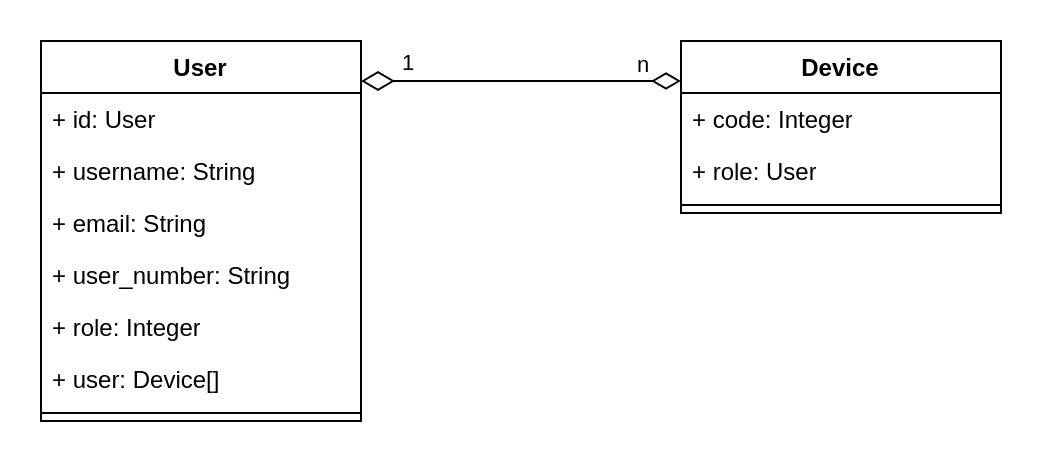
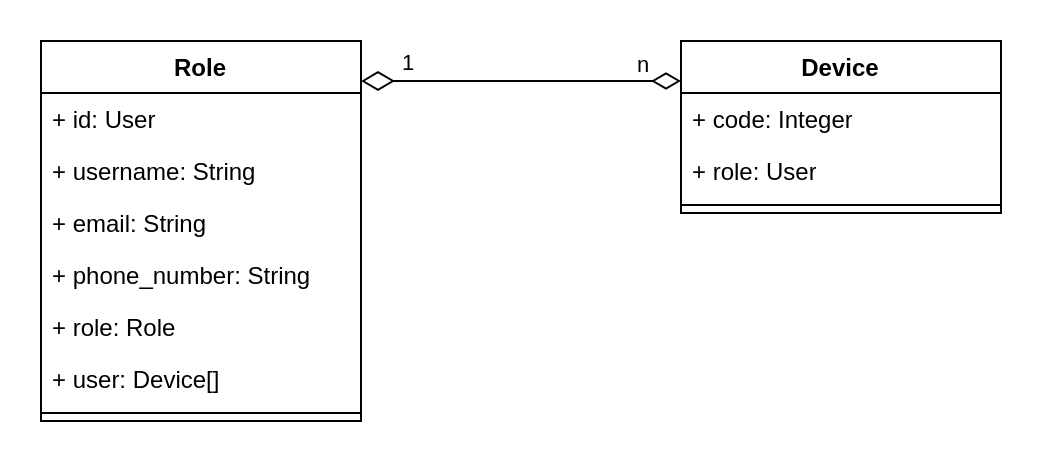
node "User": label "User" -> "Role"
node "+ user_number: String": label "+ user_number: String" -> "+ phone_number: String"
node "+ role: Integer": label "+ role: Integer" -> "+ role: Role"
